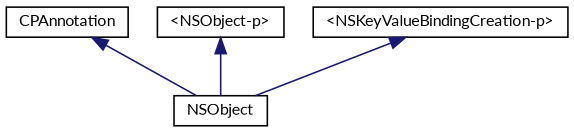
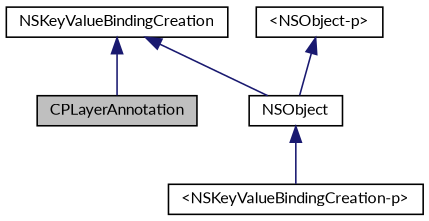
node "CPAnnotation": label "CPAnnotation" -> "NSKeyValueBindingCreation"
edge "NSObject" -> "<NSKeyValueBindingCreation-p>": reversed
node "CPLayerAnnotation": added
